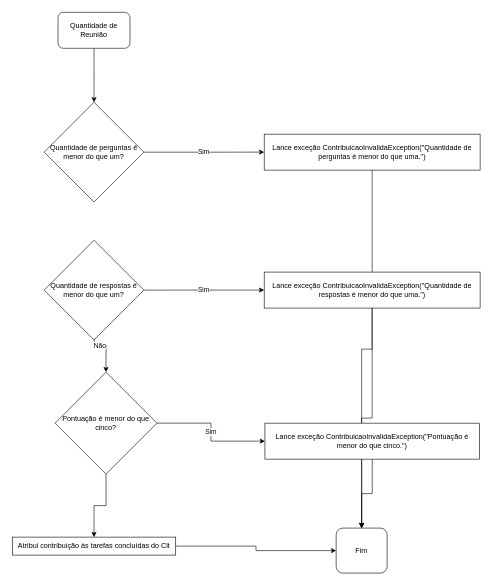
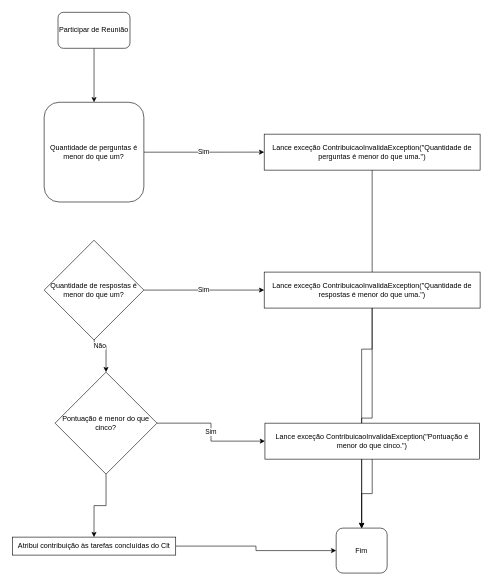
node "Quantidade de Reunião": label "Quantidade de Reunião" -> "Participar de Reunião"
node "Quantidade de perguntas é menor do que um?": shape diamond -> rounded rectangle
